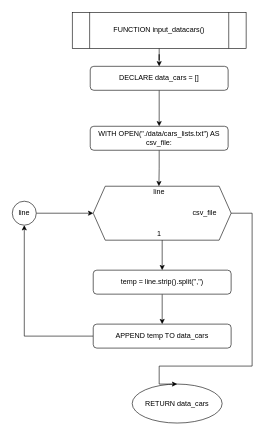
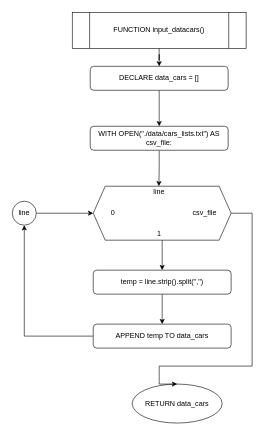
node "0": added
